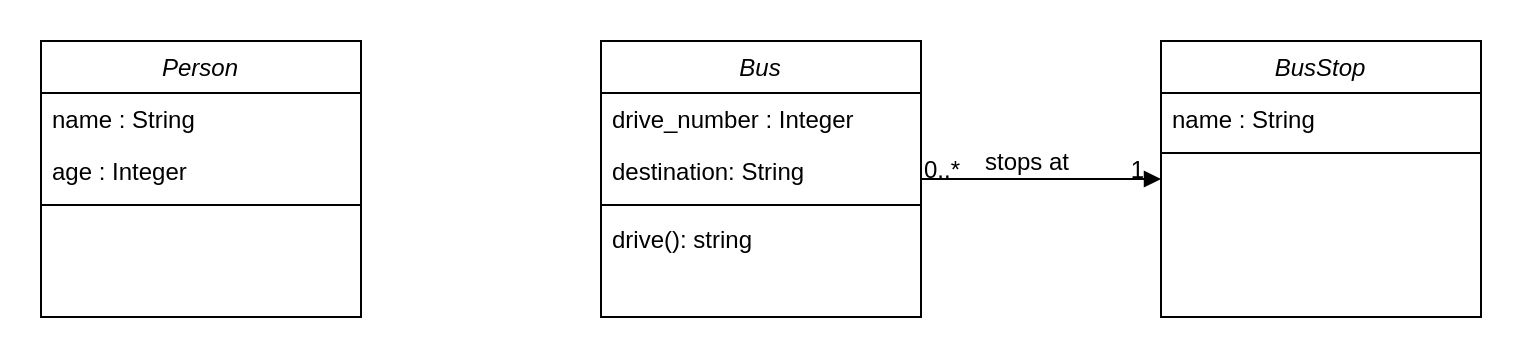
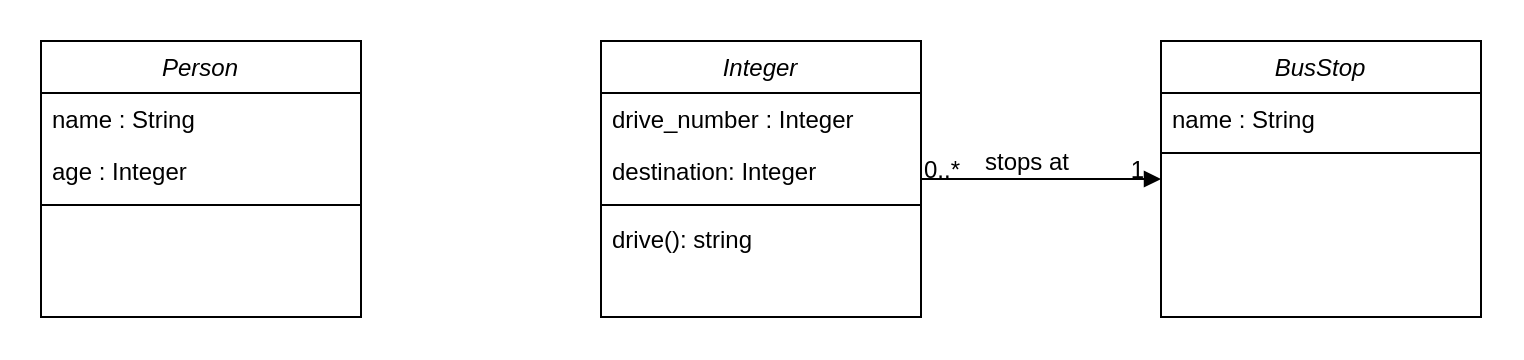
node "Bus": label "Bus" -> "Integer"
node "destination: String": label "destination: String" -> "destination: Integer"
